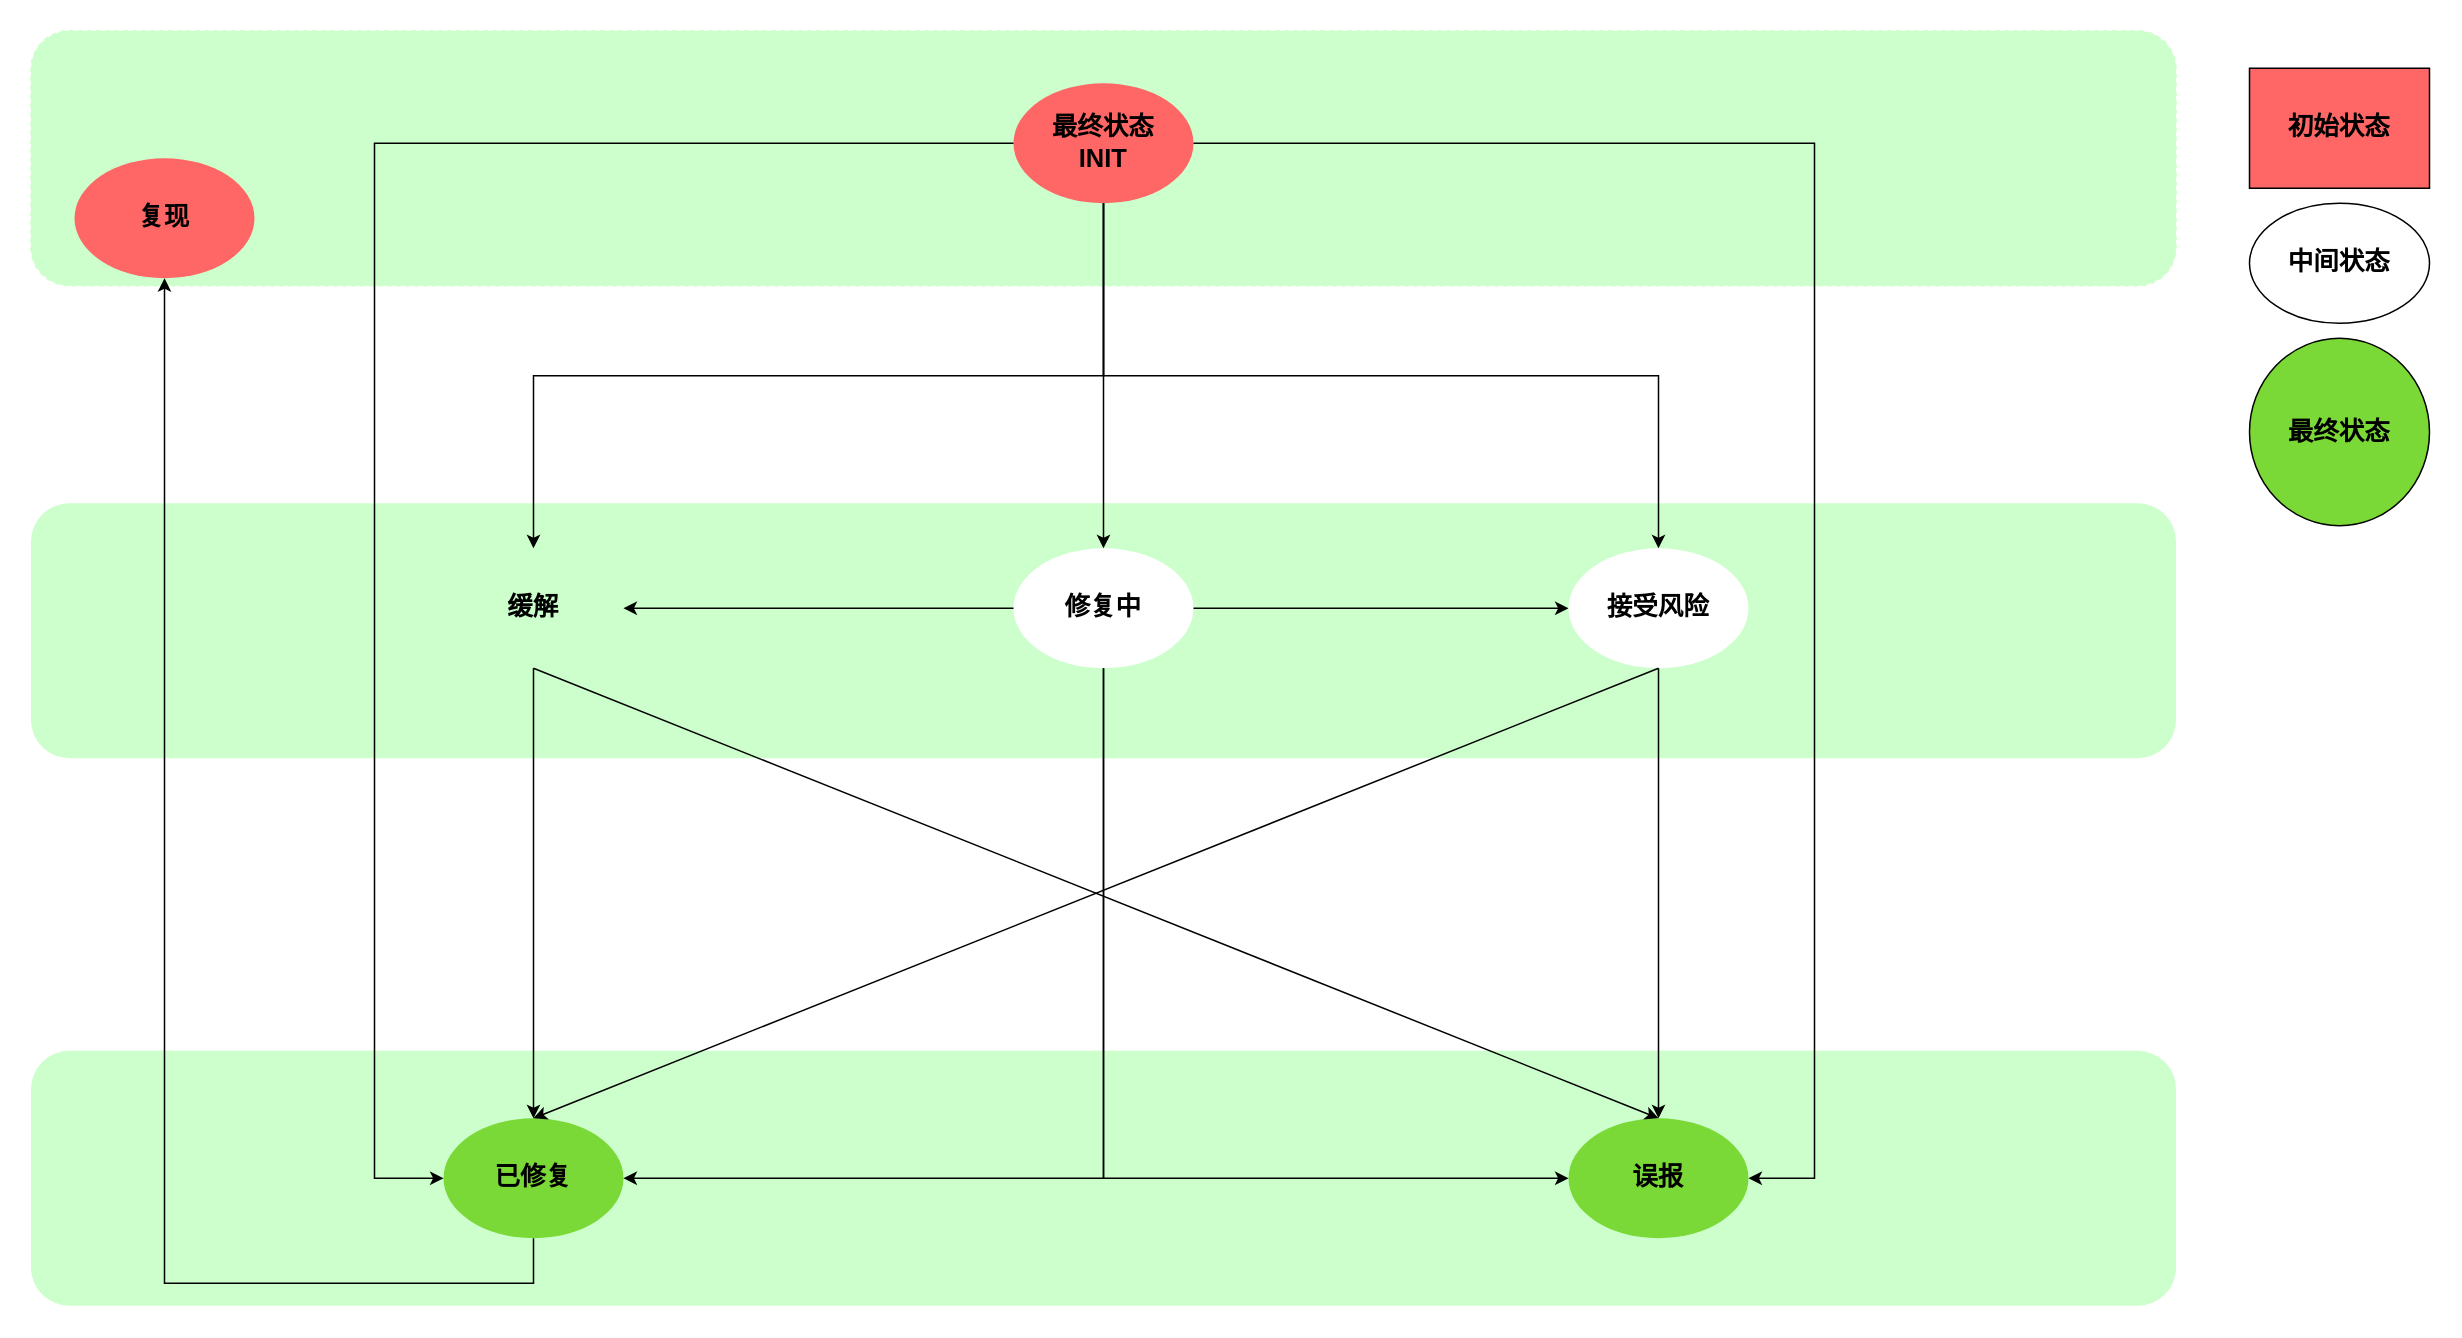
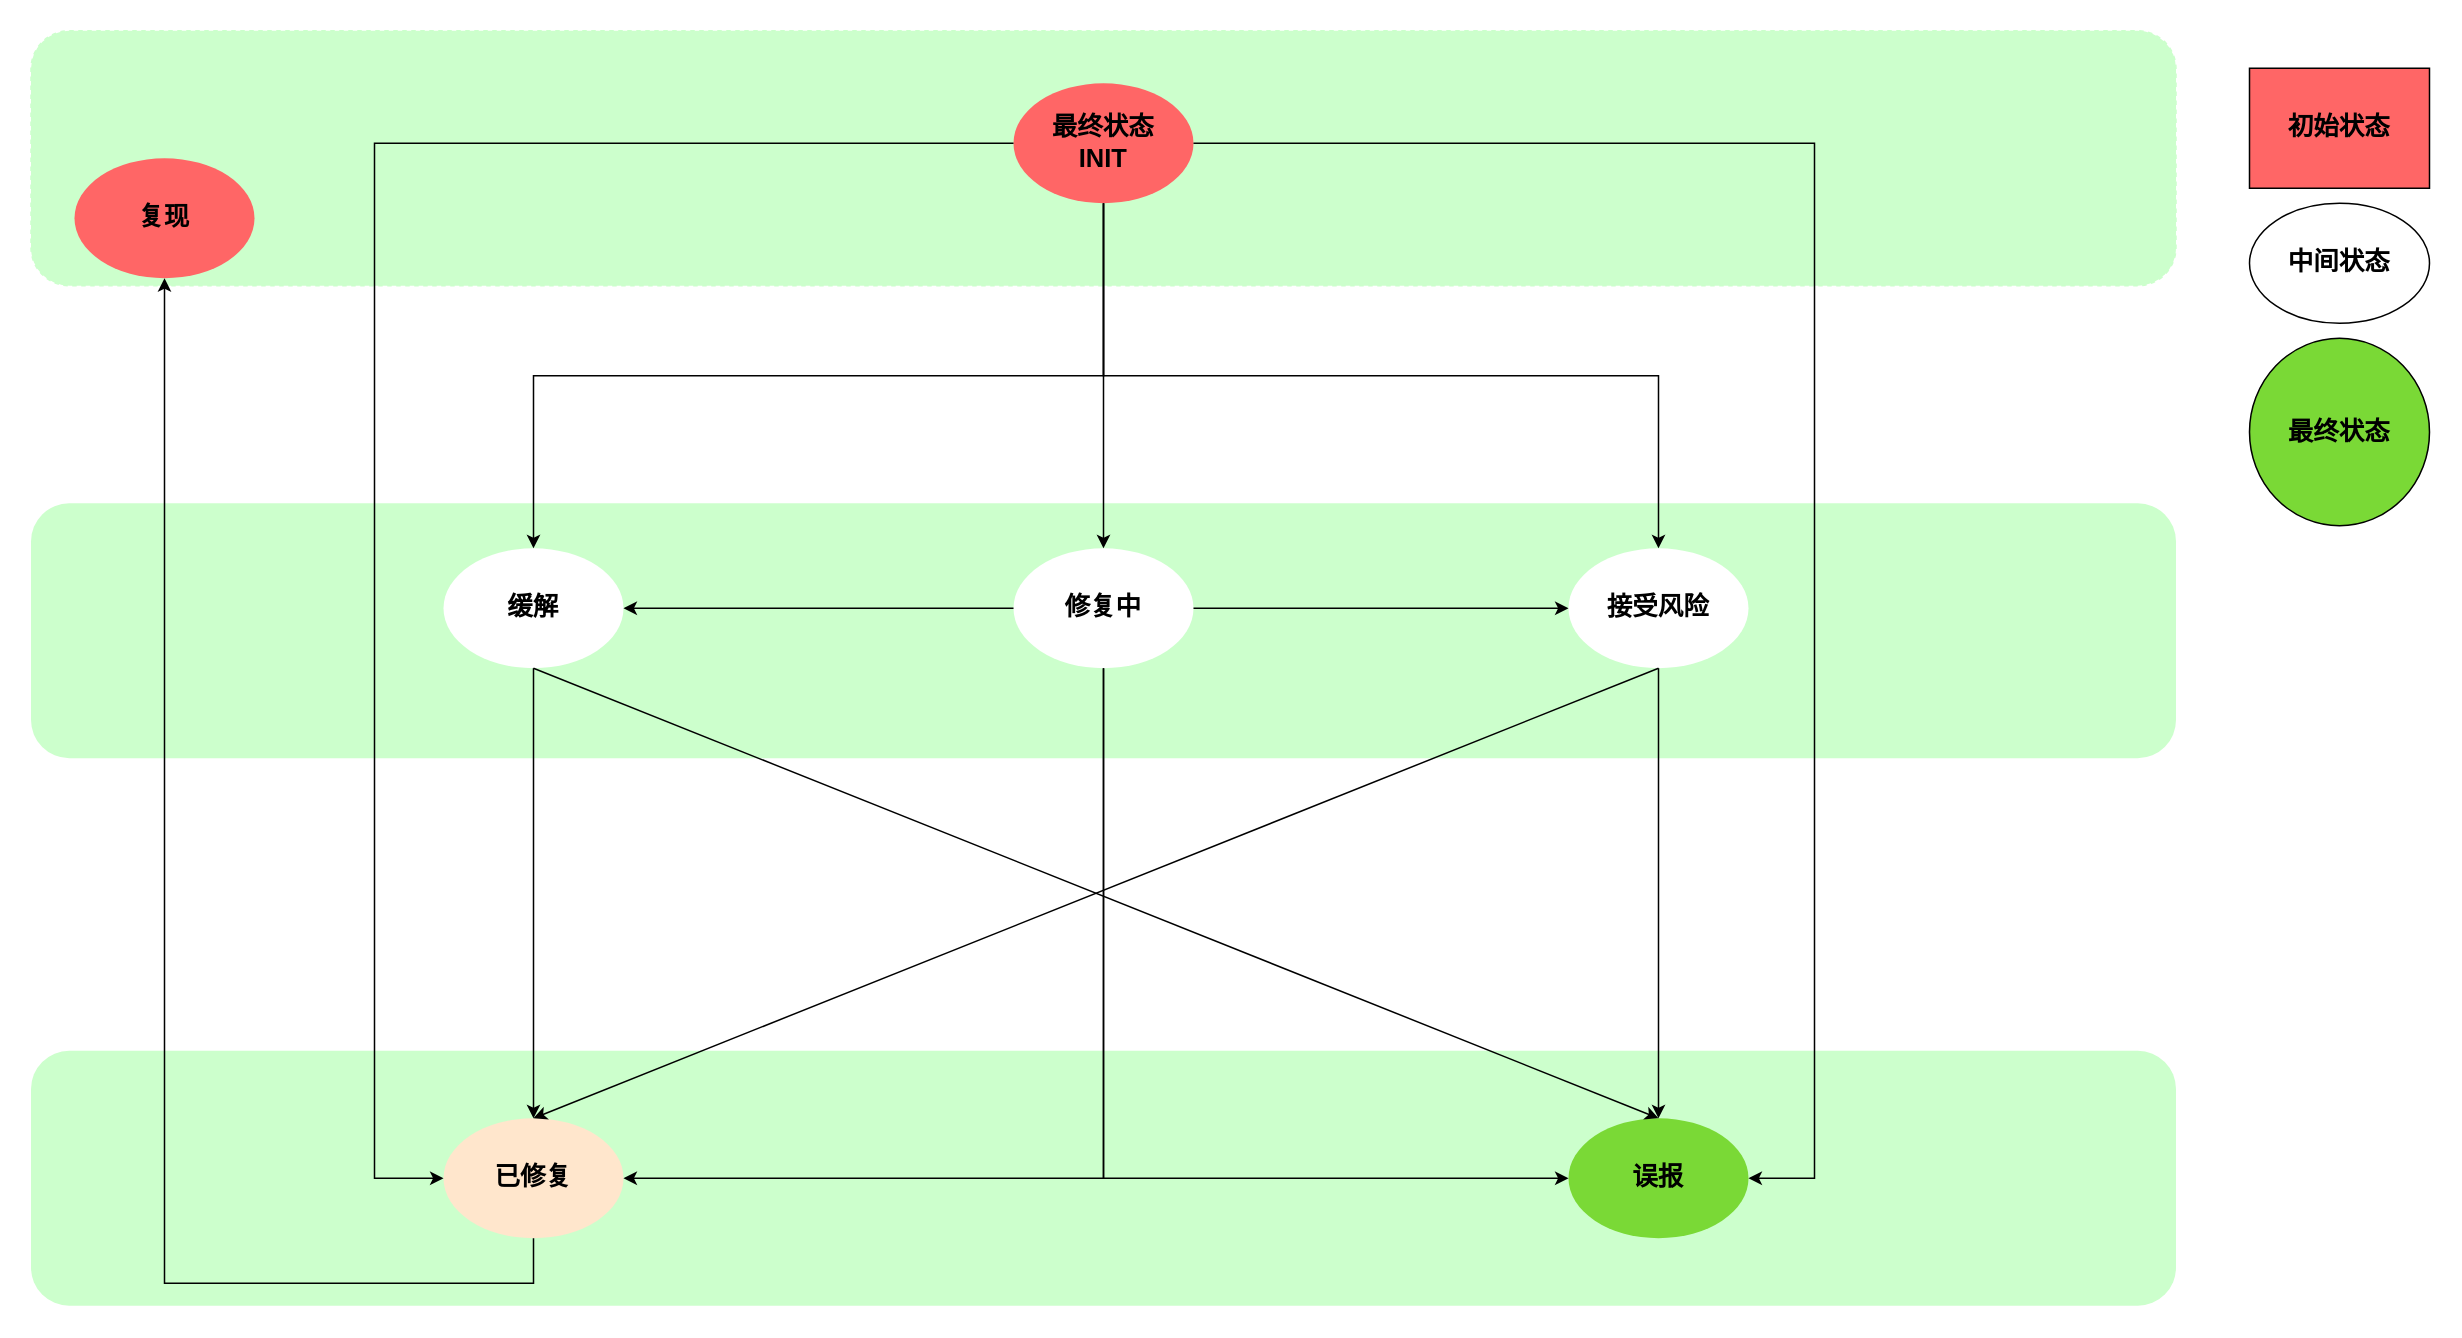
node "缓解": fillcolor #ccffcc -> #ffffff
node "已修复": fillcolor #7ad936 -> #ffe6cc
